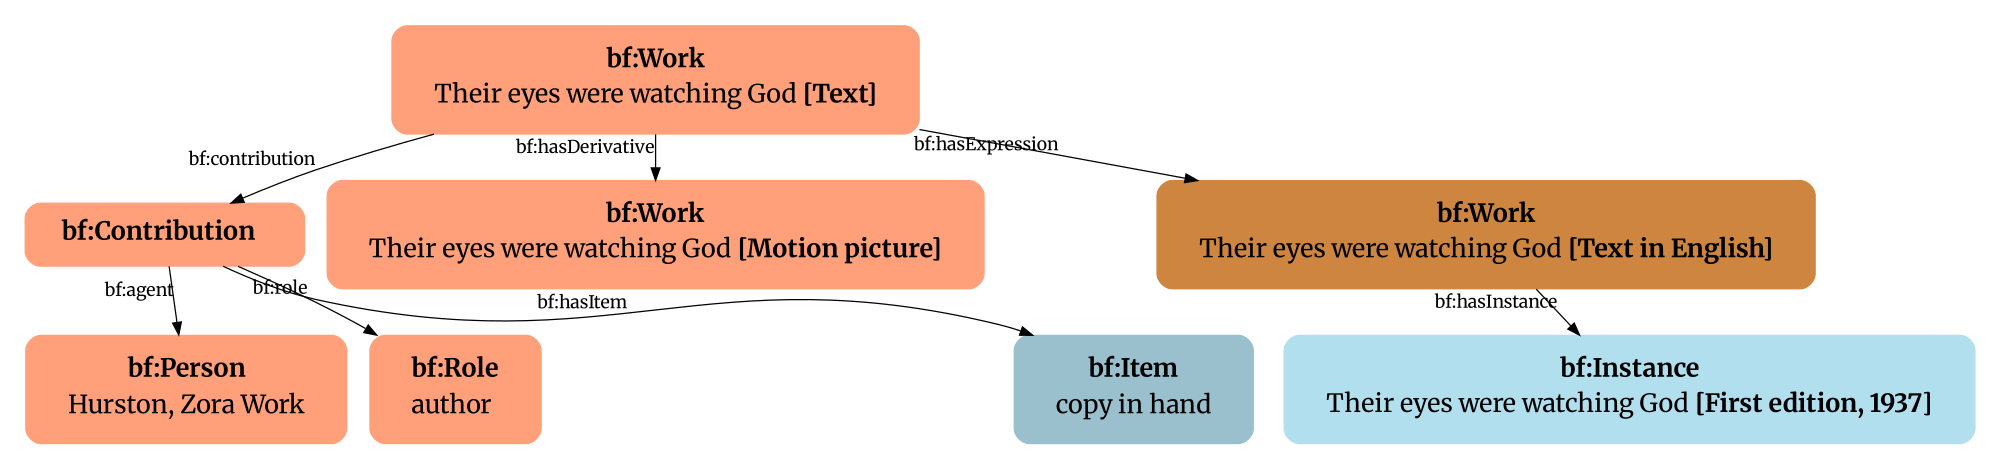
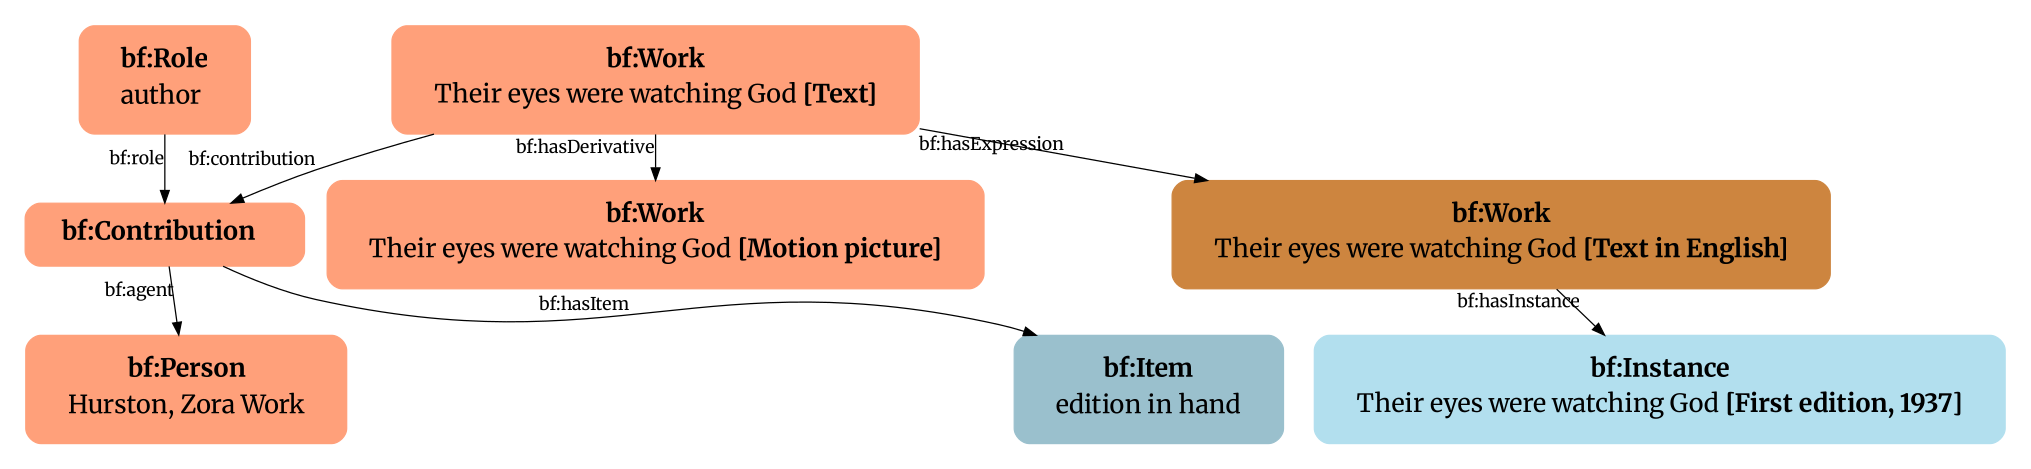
edge "bf:Contribution" -> "bf:Role": reversed
node "bf:Item": text "copy in hand" -> "edition in hand"
